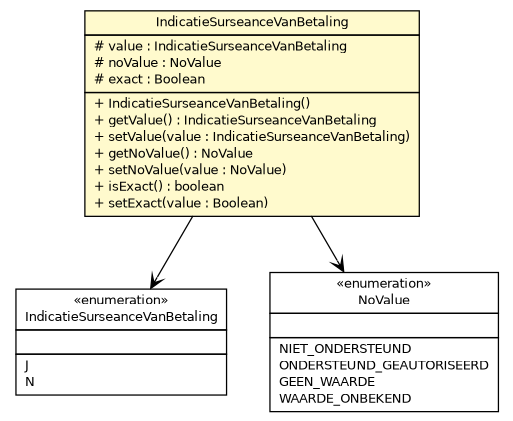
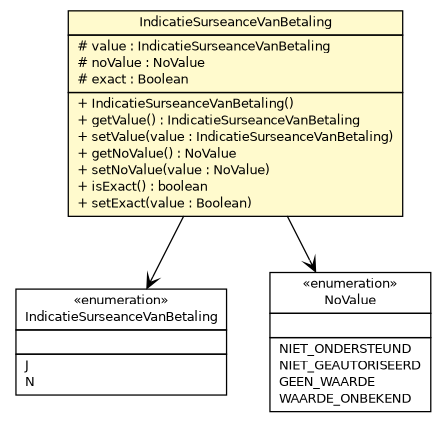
node "NoValue": text "ONDERSTEUND_GEAUTORISEERD" -> "NIET_GEAUTORISEERD"
